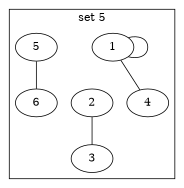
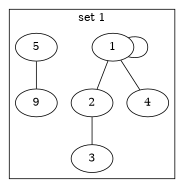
cluster "set 5": label "set 5" -> "set 1"
edge "1" -- "2": added
node "6": label "6" -> "9"
